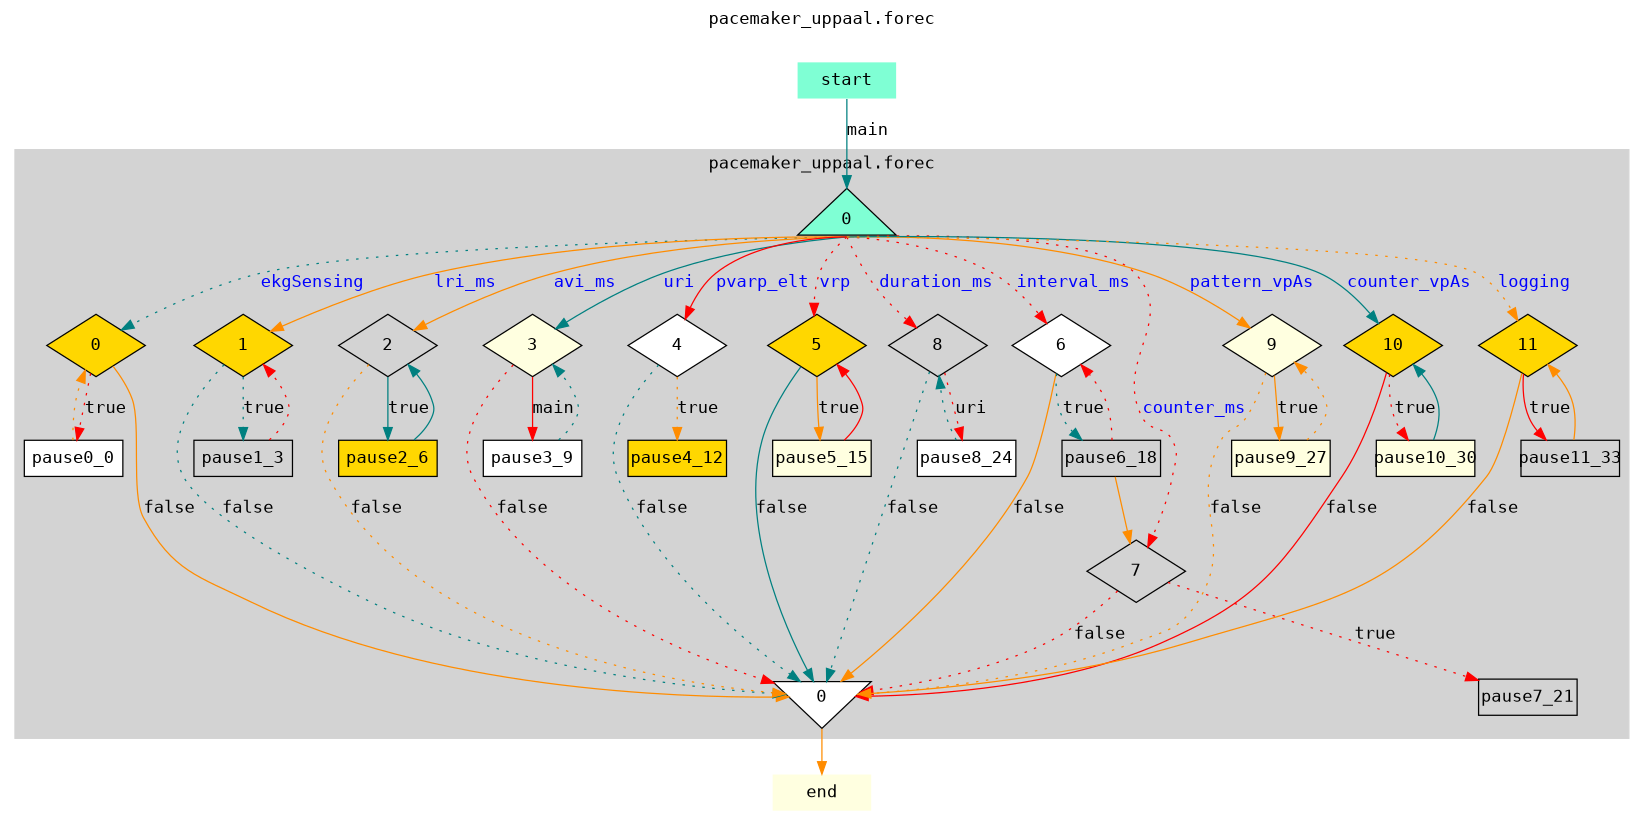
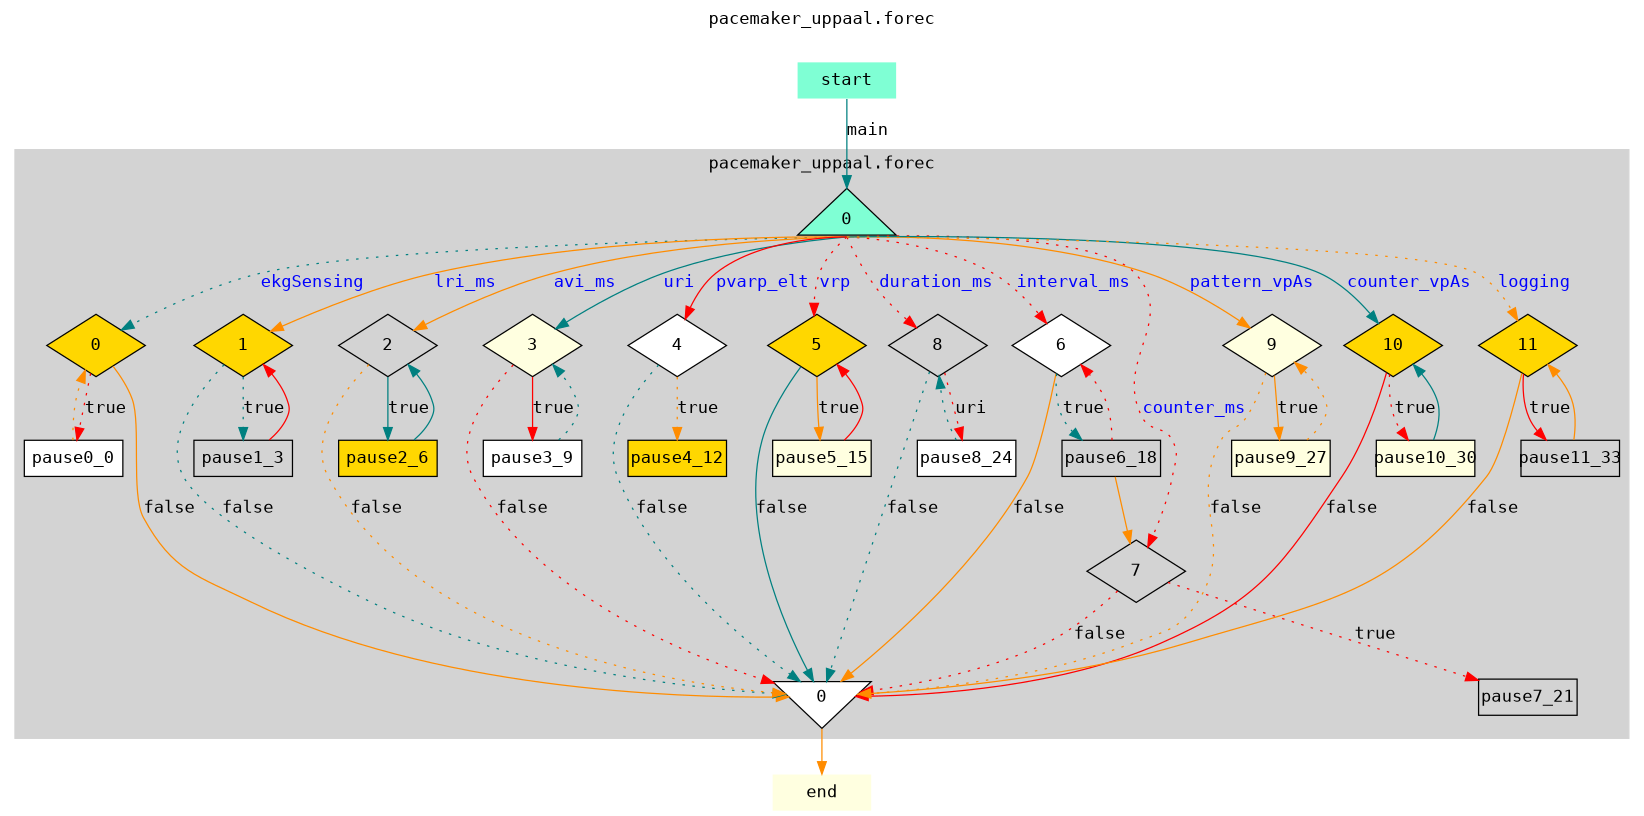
edge "pause1_3" -> "1": style dotted -> solid
edge "3" -> "pause3_9": label "main" -> "true"
